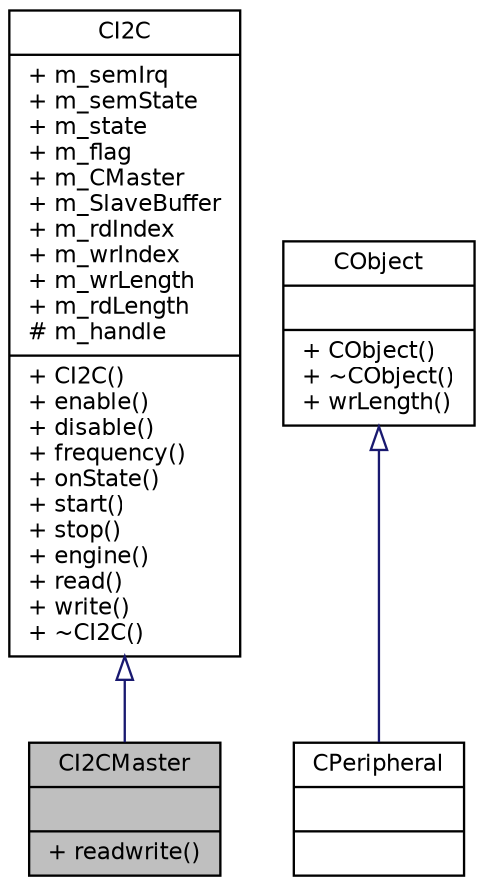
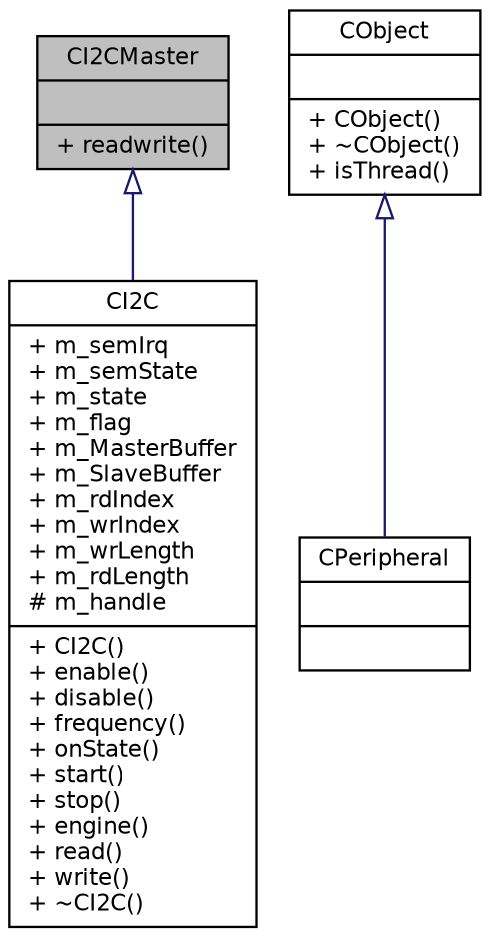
node "CI2C": text "+ m_CMaster" -> "+ m_MasterBuffer"
node "CObject": text "+ wrLength()" -> "+ isThread()"
edge "CI2CMaster" -> "CI2C": reversed
